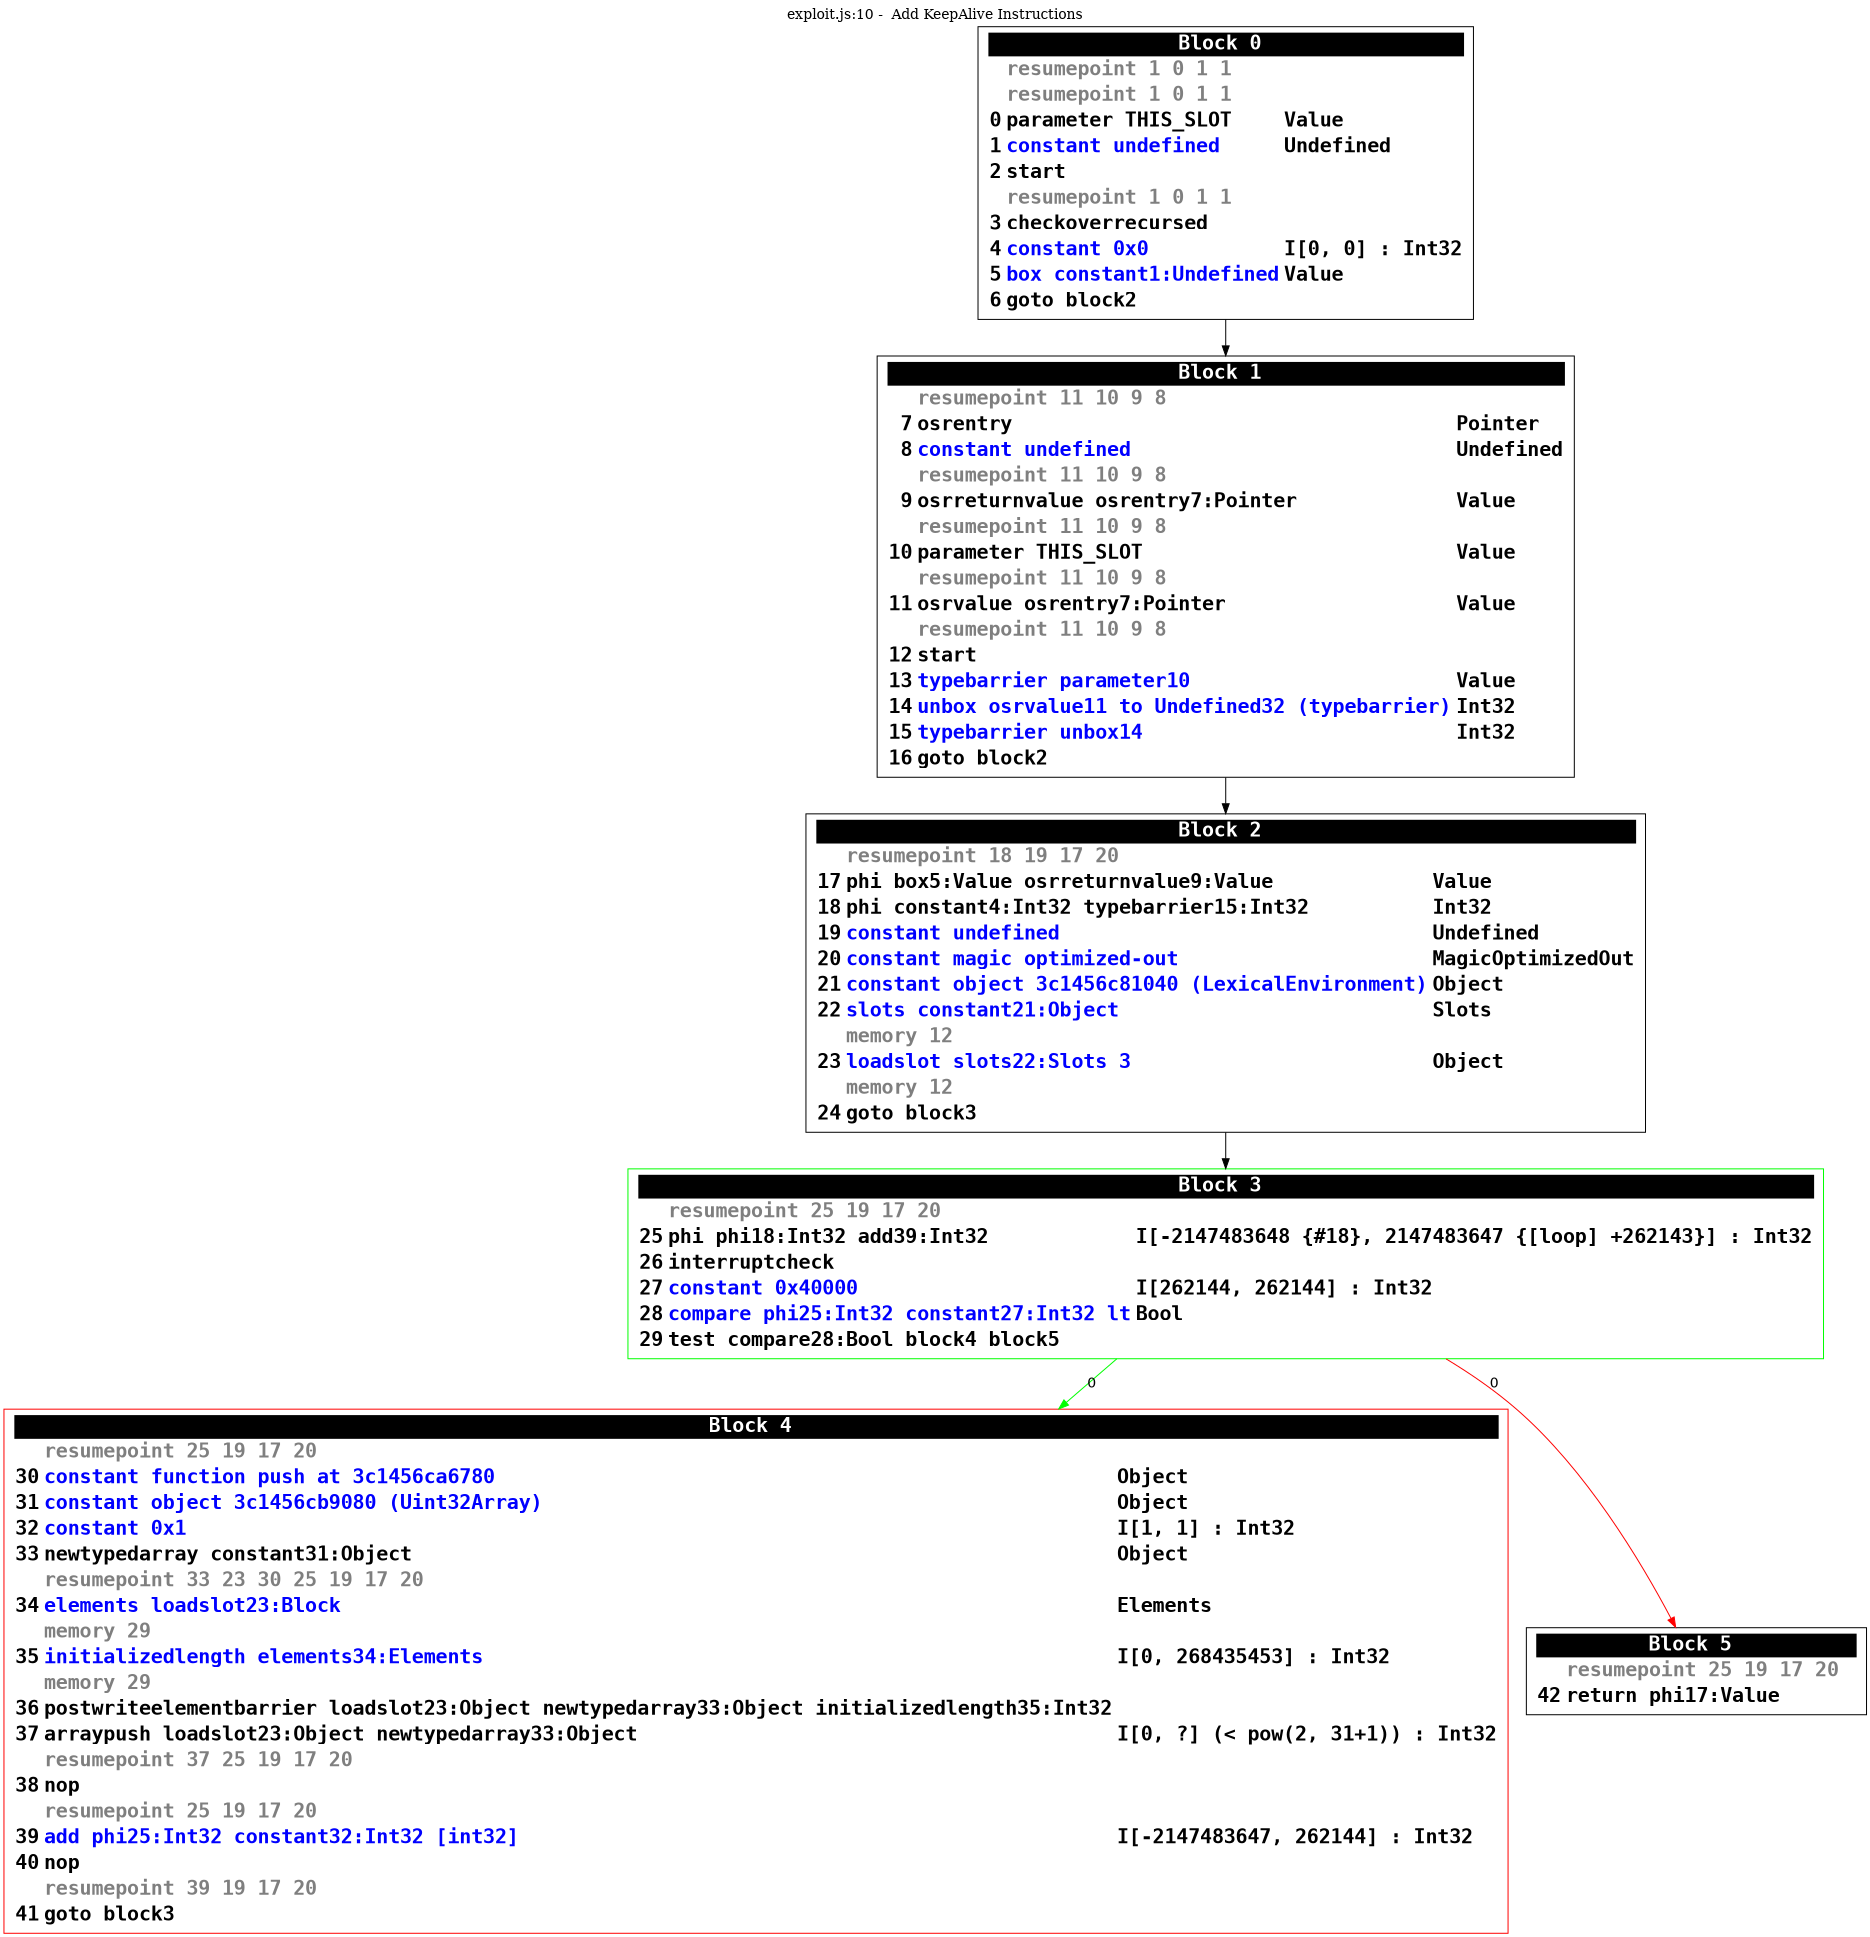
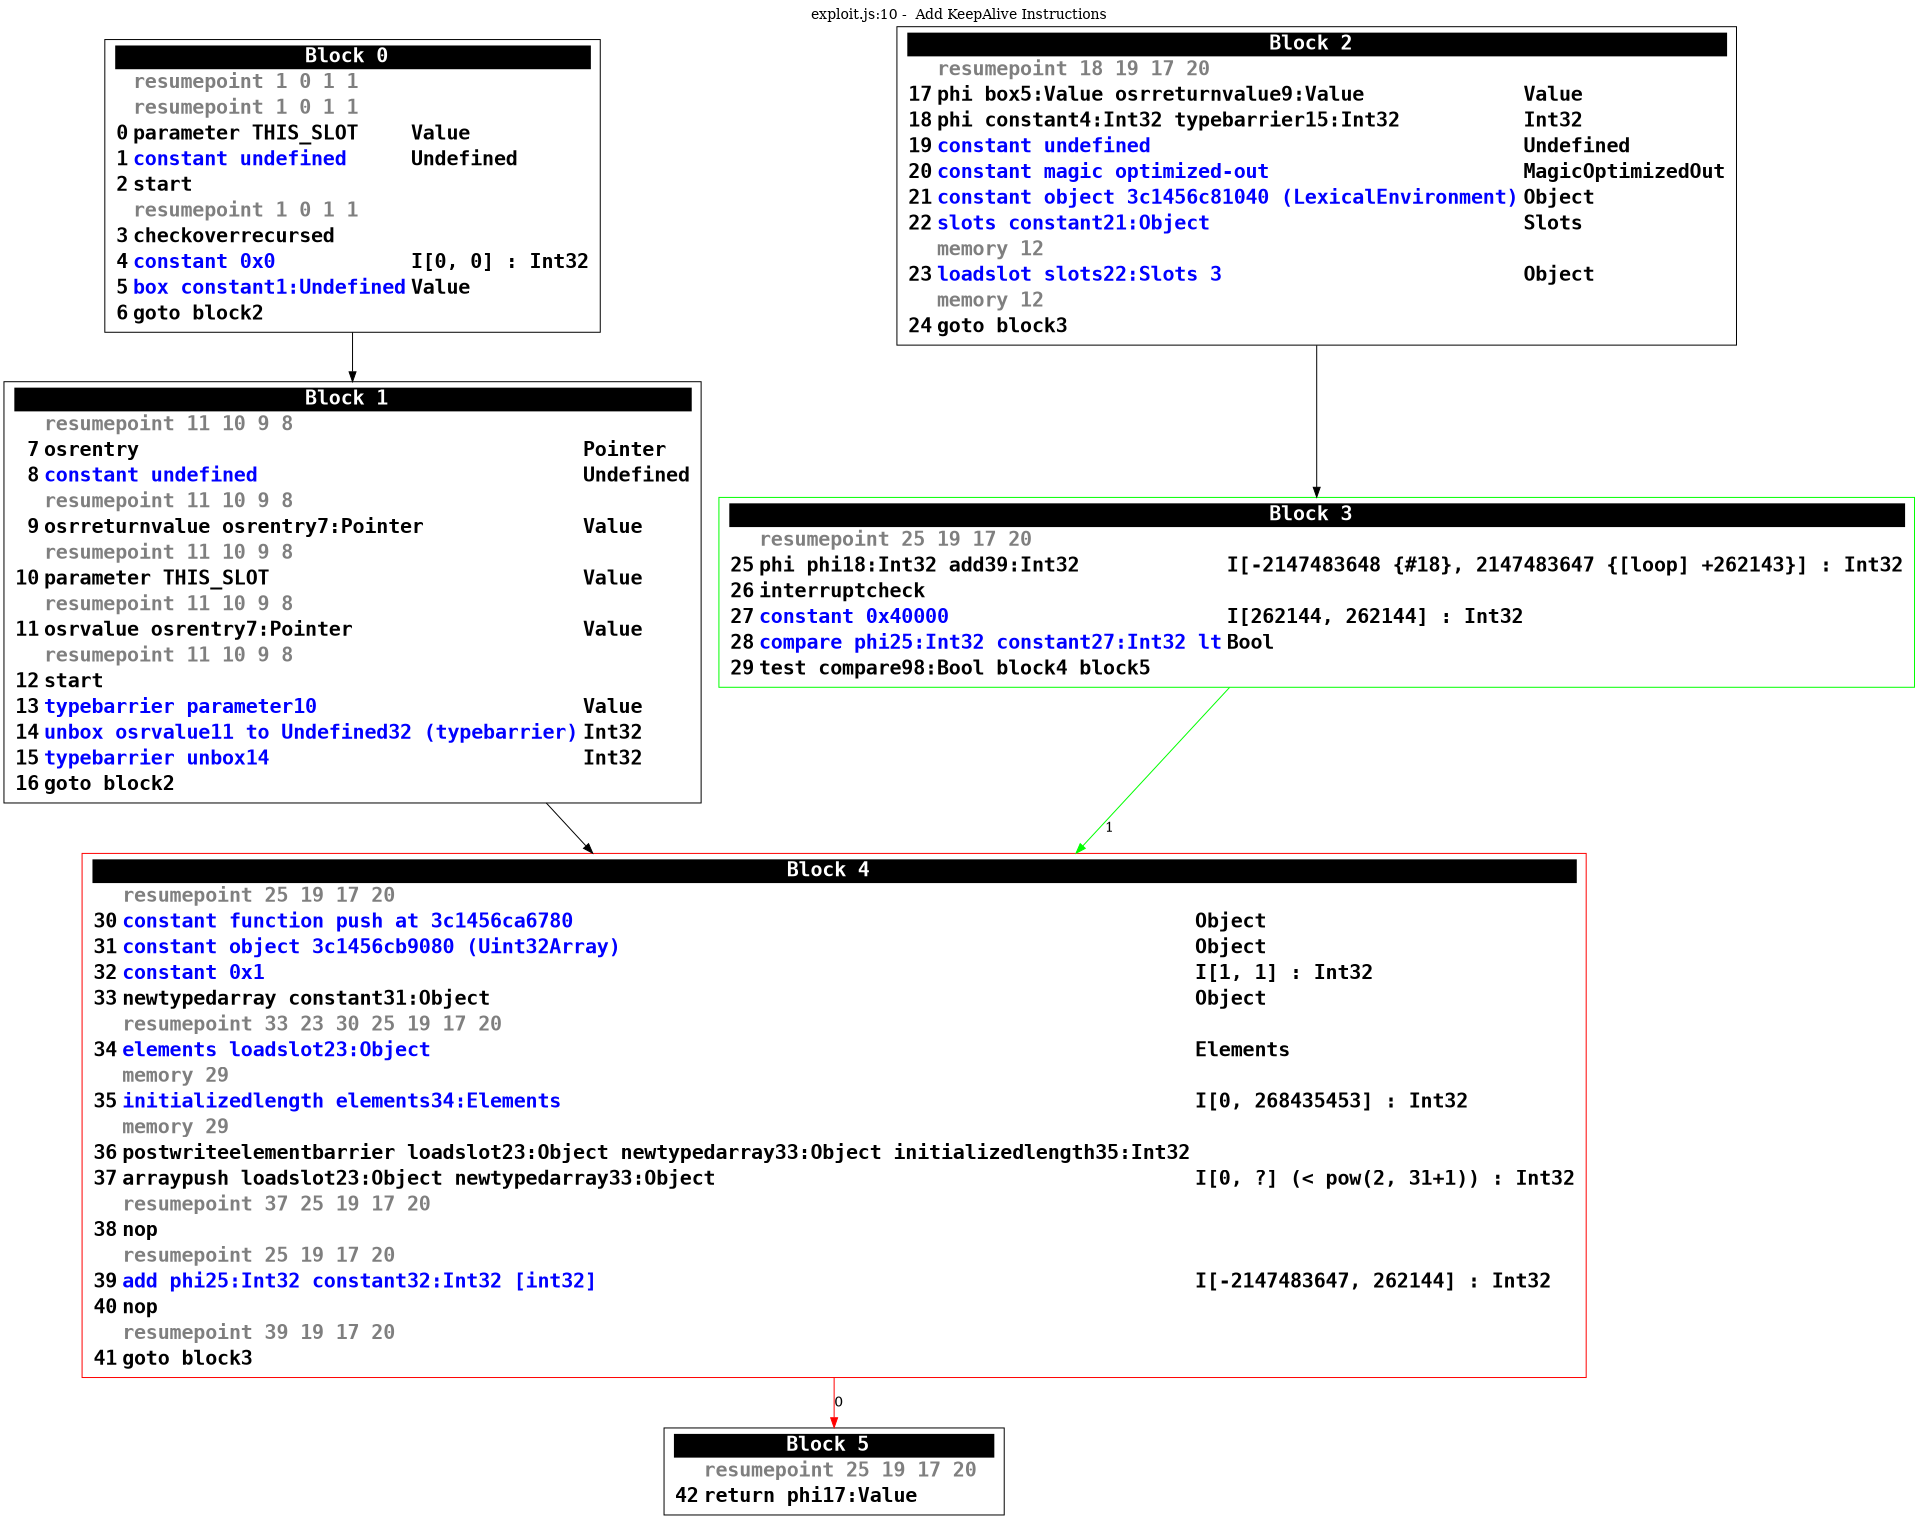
edge "Block 1" -> "Block 2": now "Block 1" -> "Block 4"
node "Block 3": text "test compare28:Bool block4 block5" -> "test compare98:Bool block4 block5"
edge "Block 3" -> "Block 4": label "0" -> "1"
edge "Block 3" -> "Block 5": now "Block 4" -> "Block 5"
node "Block 4": text "elements loadslot23:Block" -> "elements loadslot23:Object"
